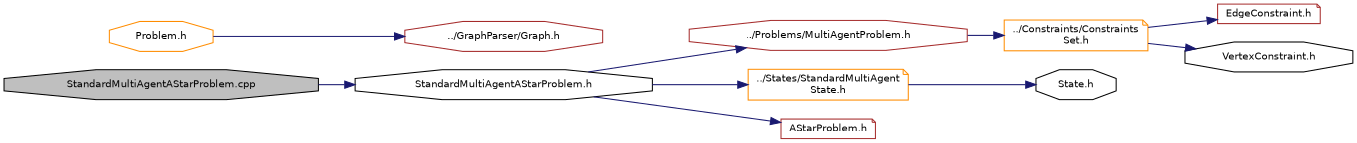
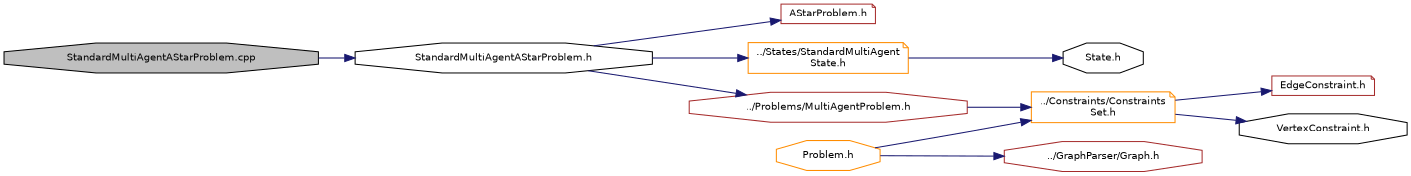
edge "Problem.h" -> "../Constraints/Constraints Set.h": added
